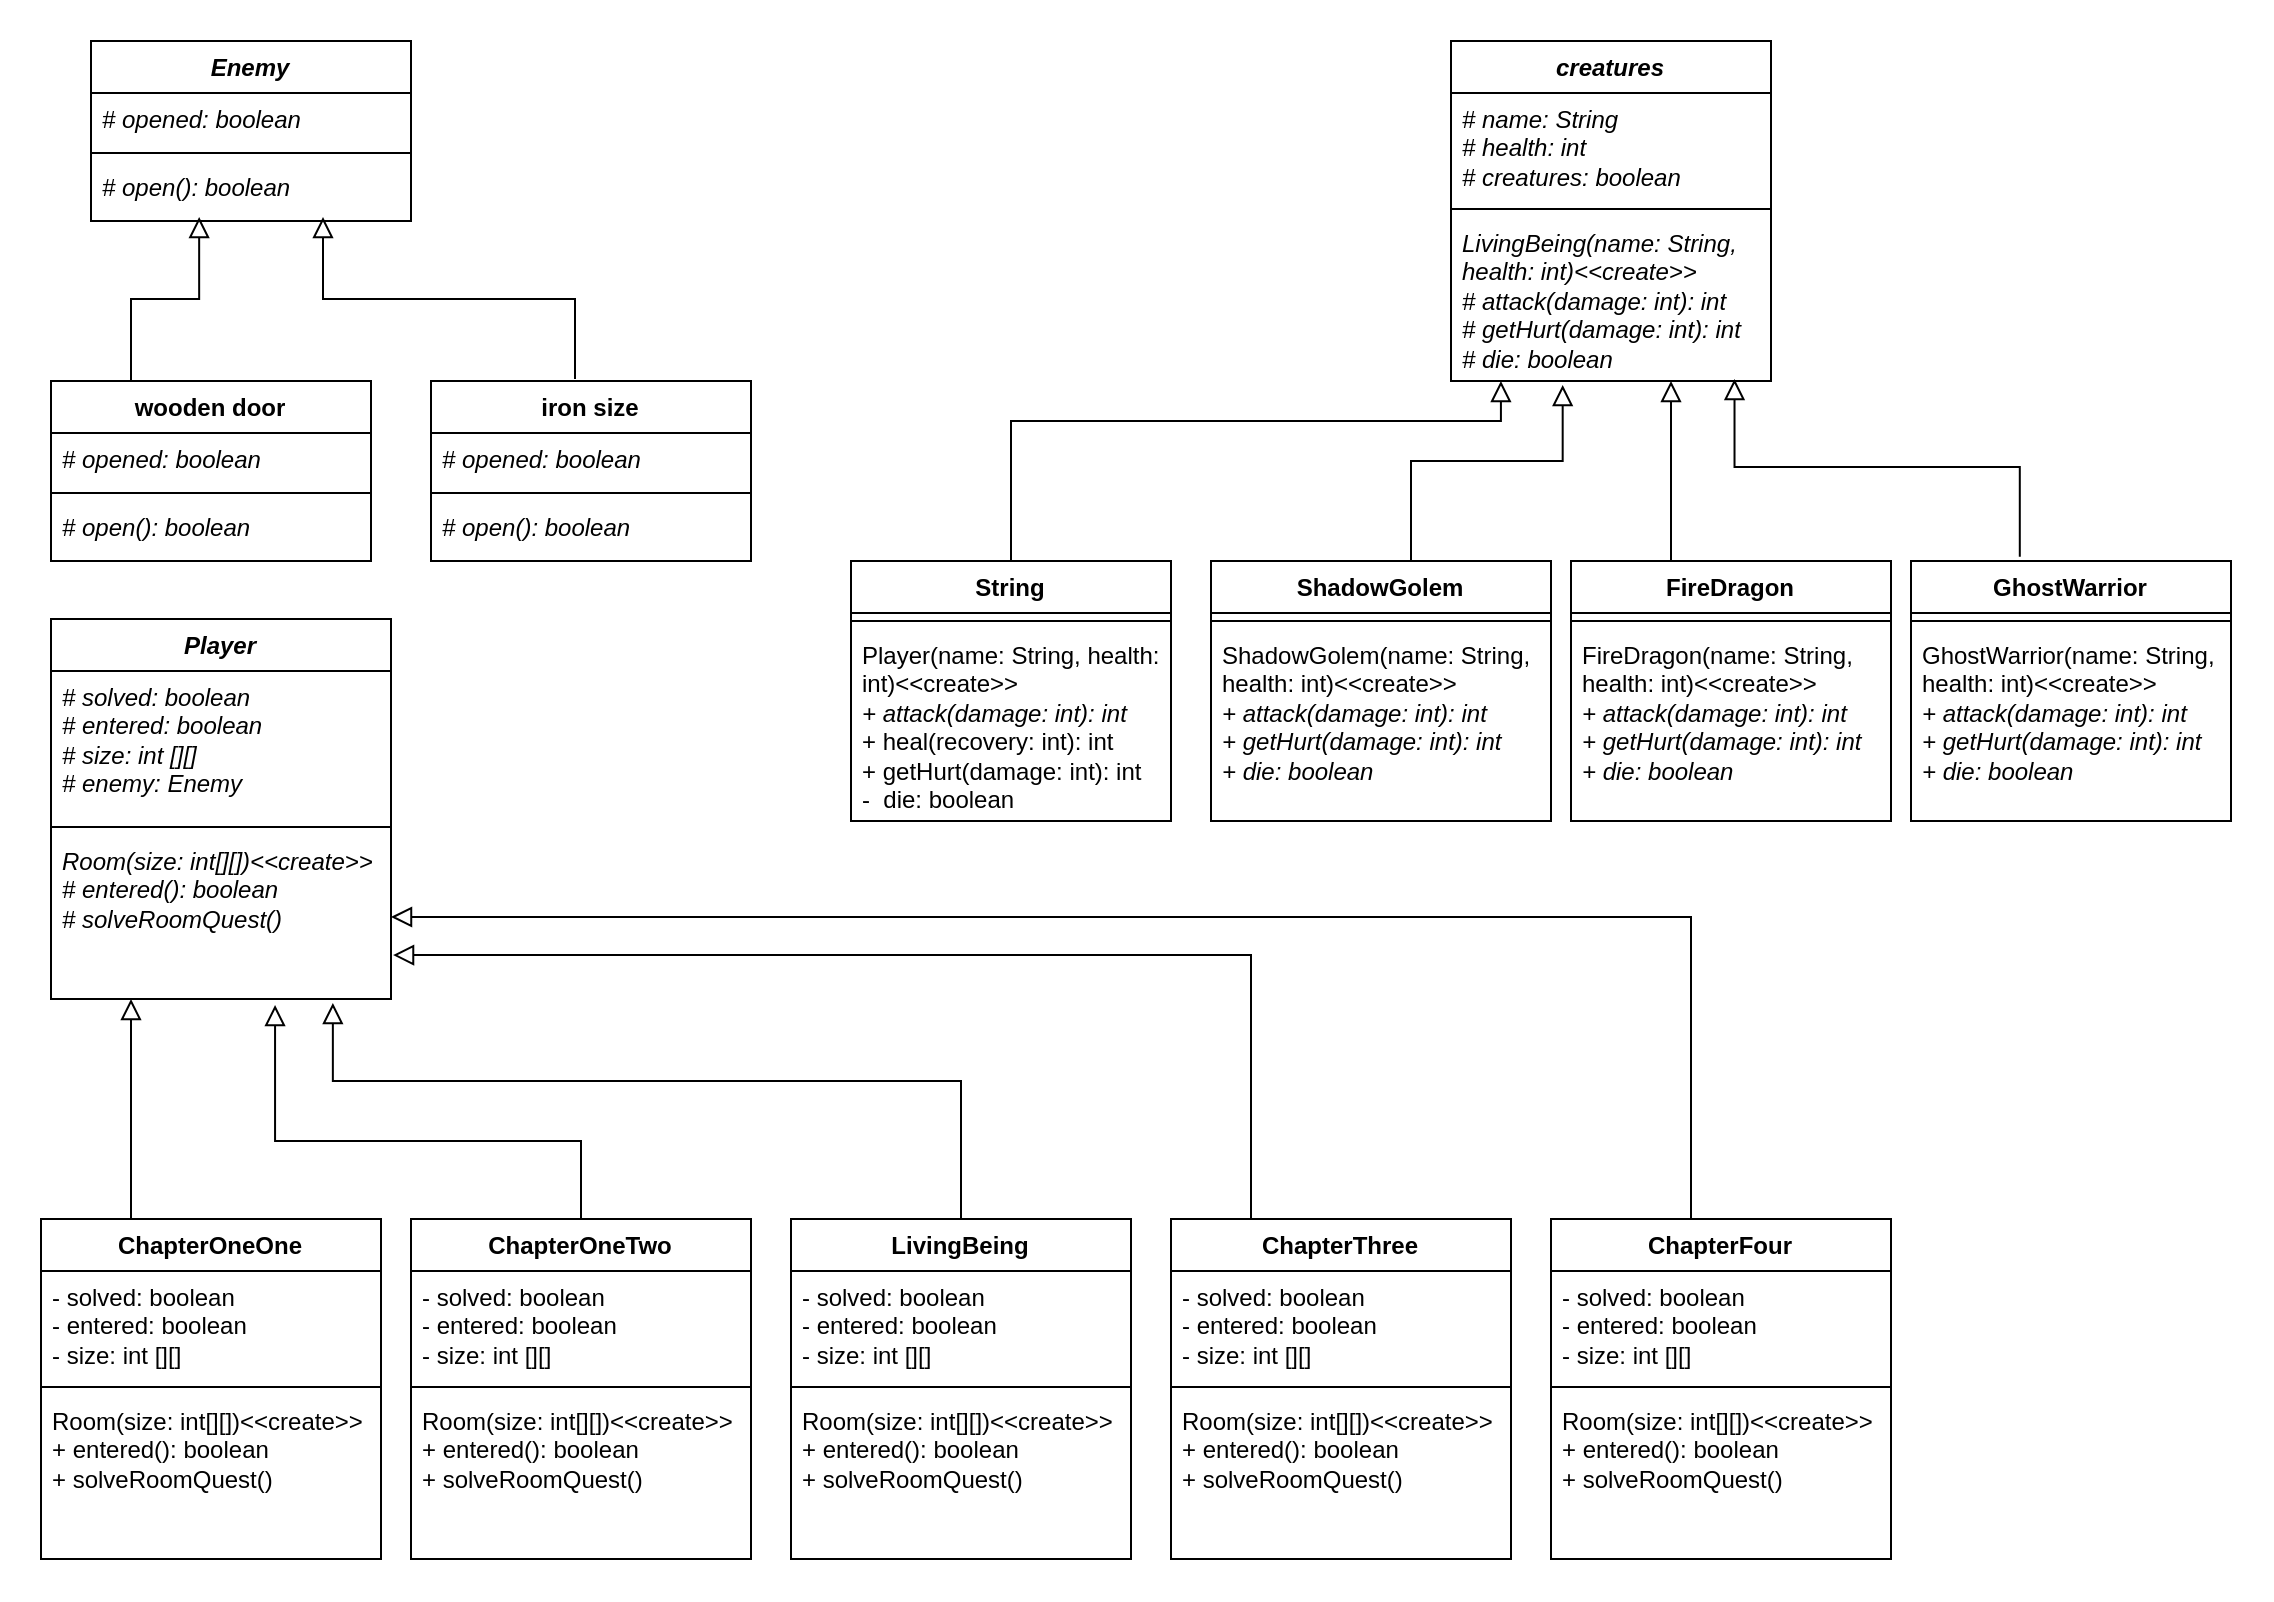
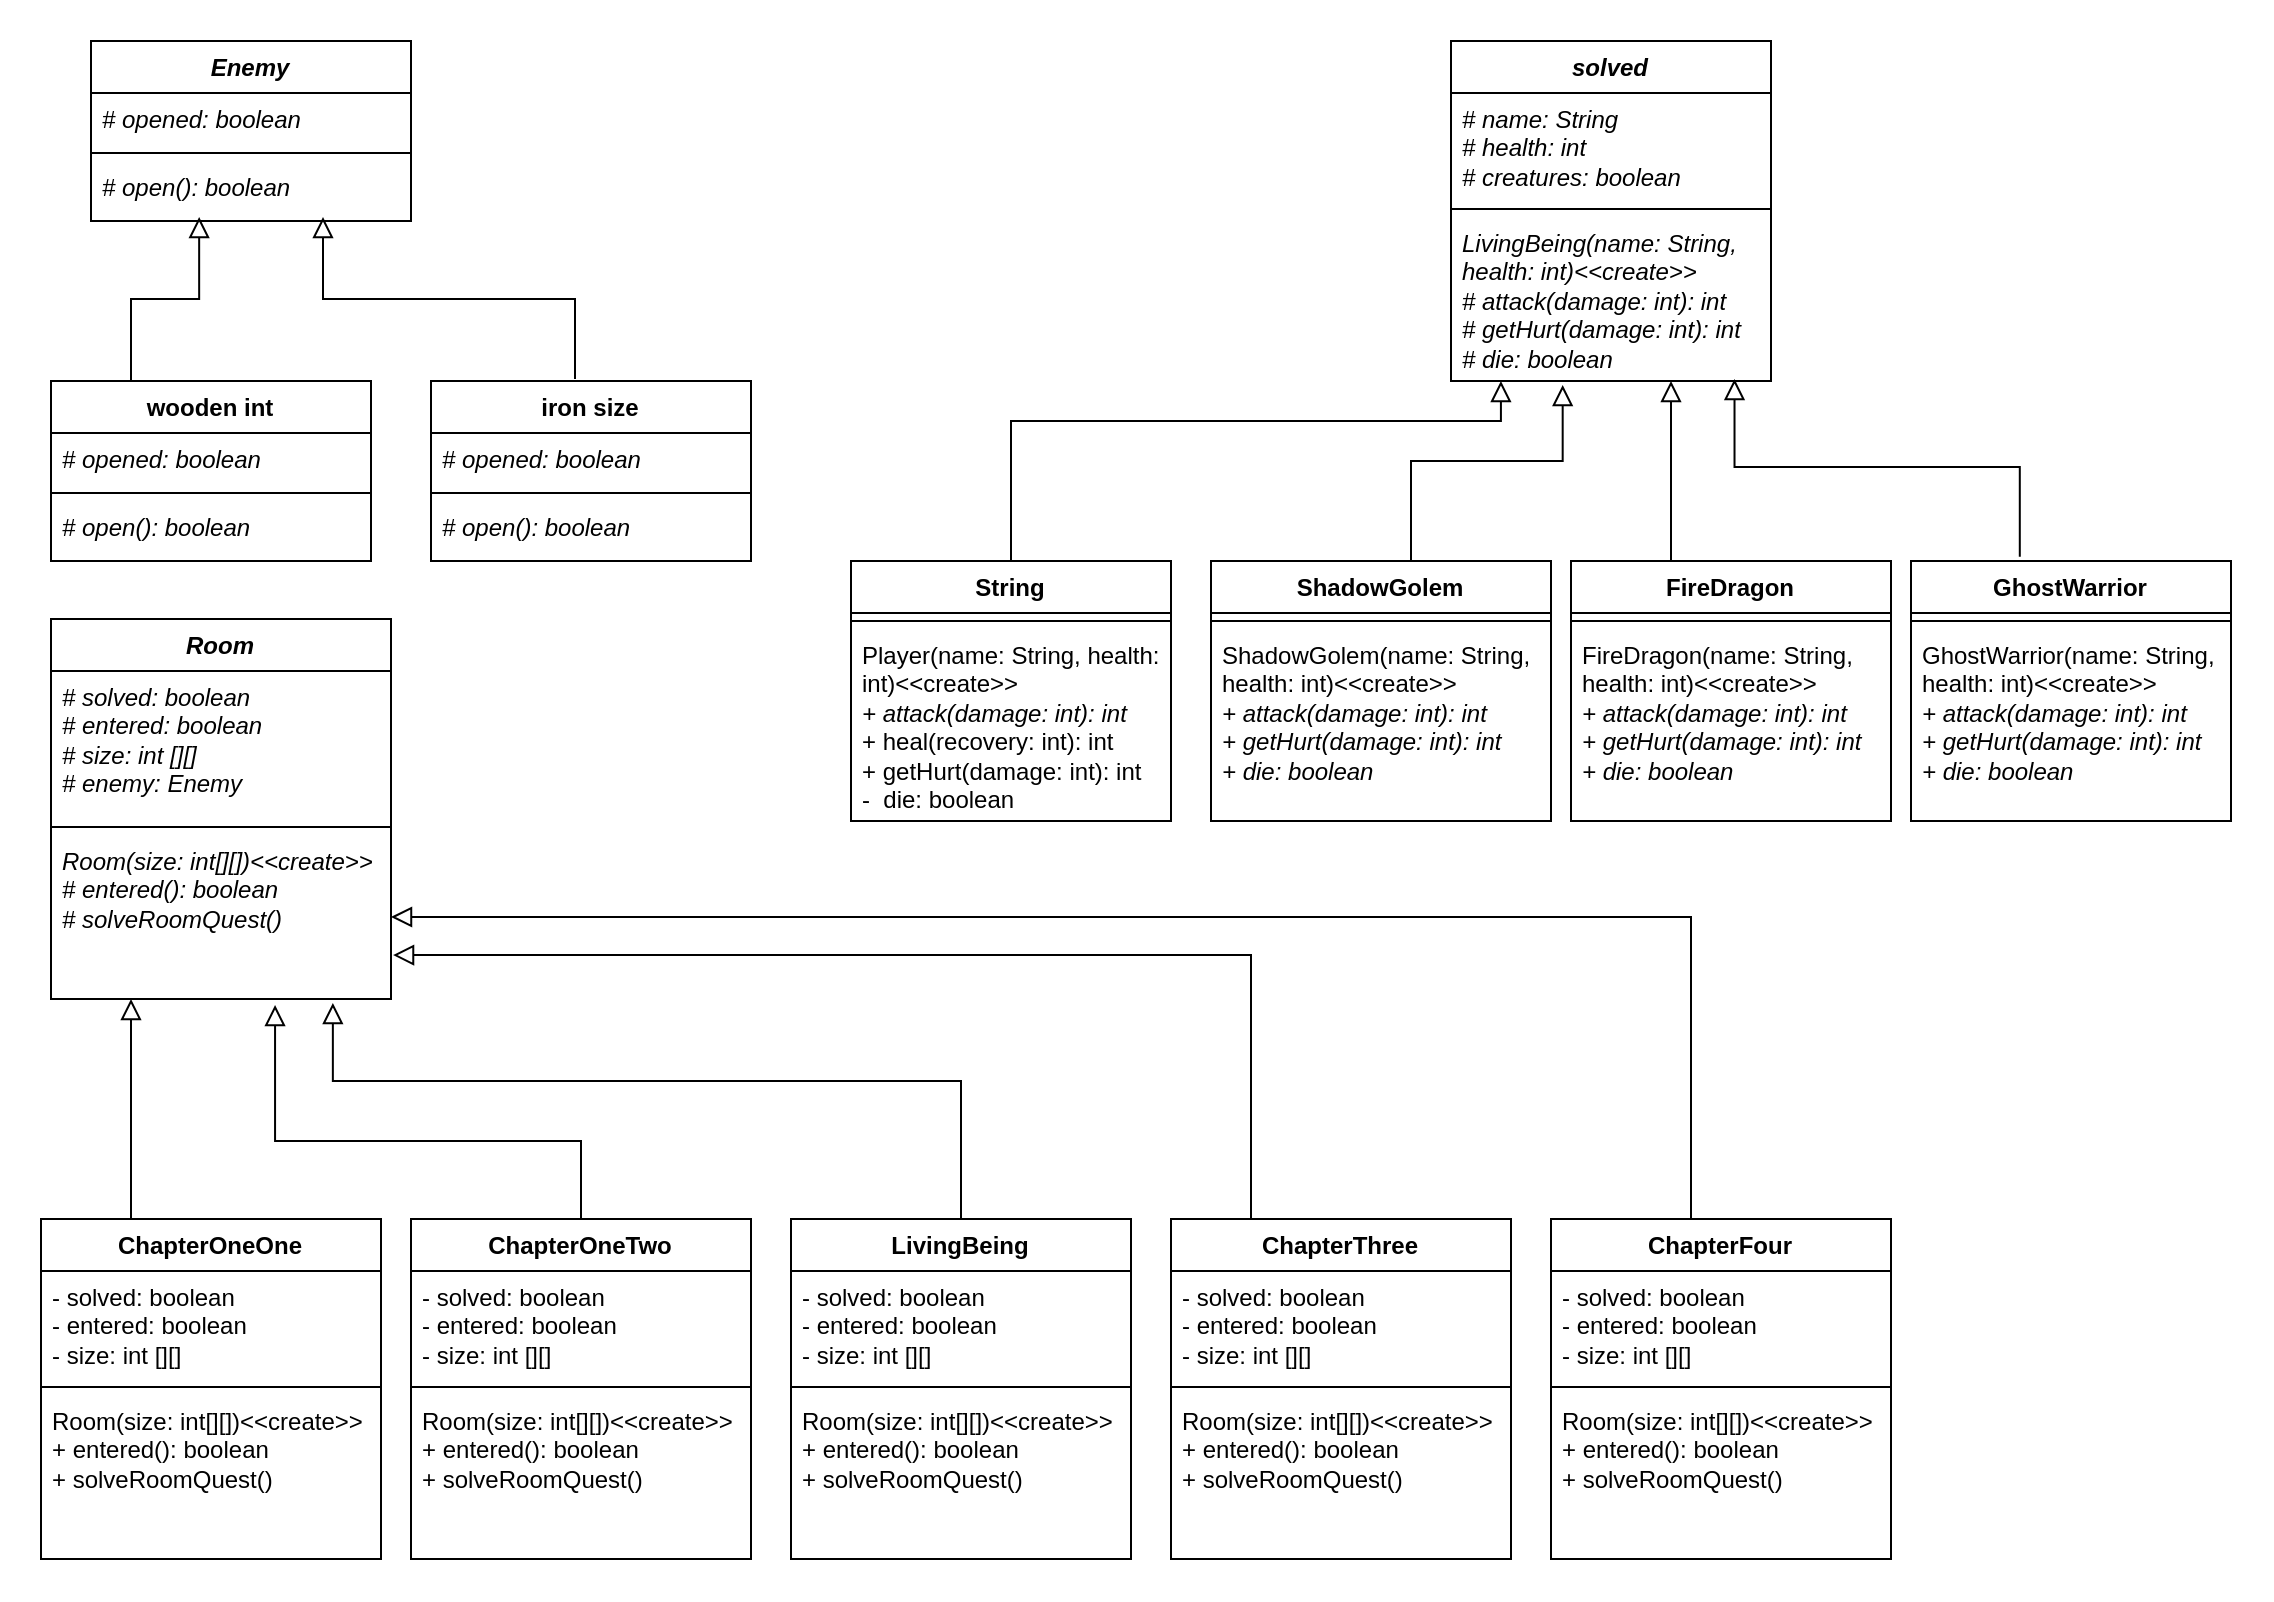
node "creatures": label "creatures" -> "solved"
node "wooden door": label "wooden door" -> "wooden int"
node "Player": label "Player" -> "Room"
